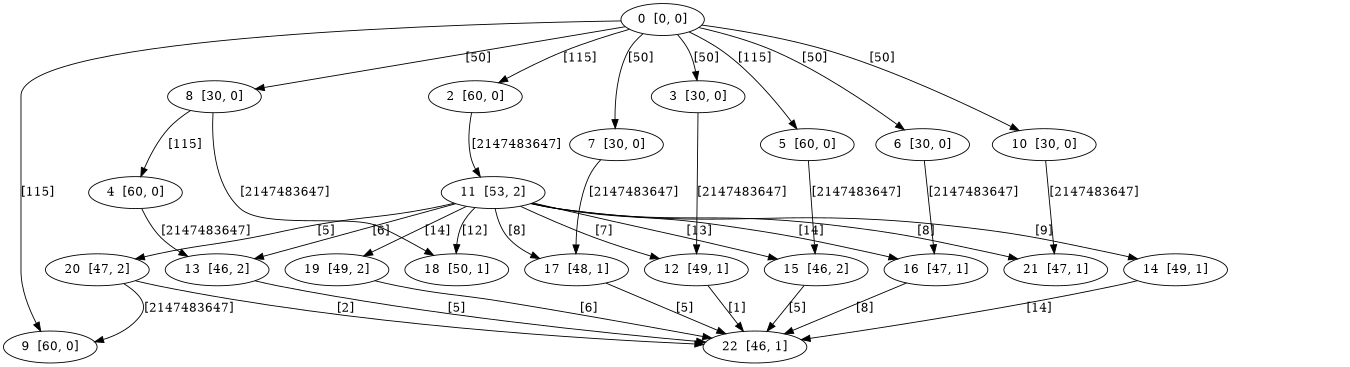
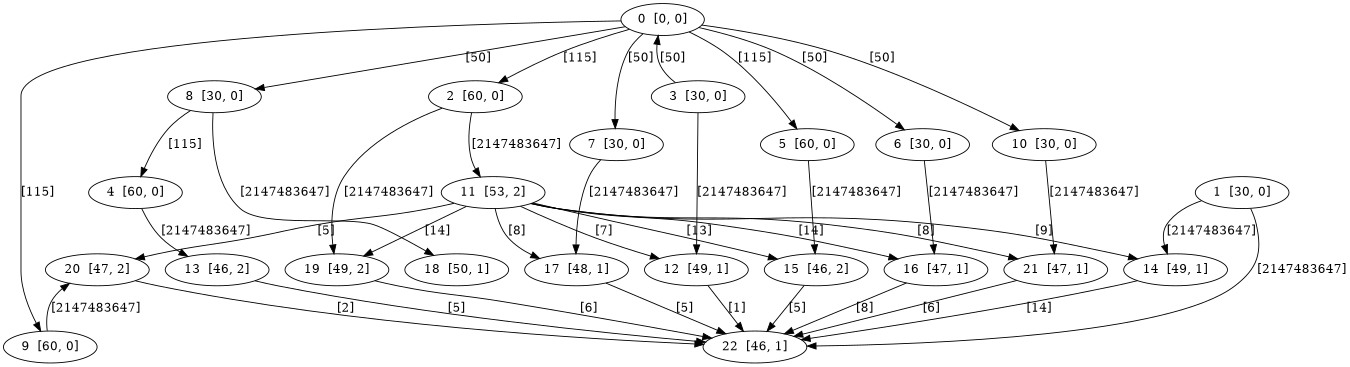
edge "0  [0, 0]" -> "3  [30, 0]": reversed
edge "2  [60, 0]" -> "19  [49, 2]": added, label "[2147483647]"
node "1  [30, 0]": added
edge "11  [53, 2]" -> "18  [50, 1]": removed, label "[12]"
edge "11  [53, 2]" -> "13  [46, 2]": removed, label "[6]"
edge "21  [47, 1]" -> "22  [46, 1]": added, label "[6]"
edge "20  [47, 2]" -> "9  [60, 0]": reversed
